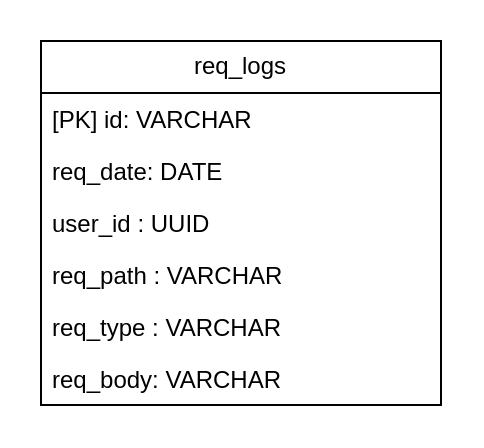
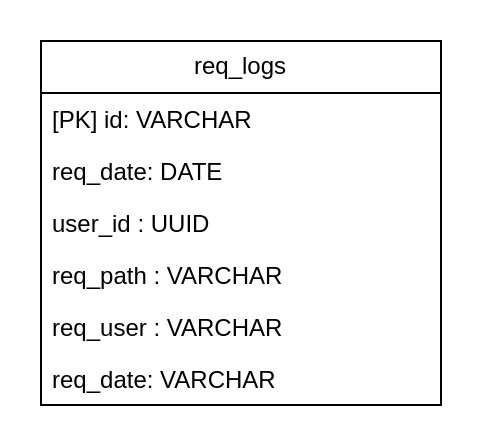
node "req_type : VARCHAR": label "req_type : VARCHAR" -> "req_user : VARCHAR"
node "req_body: VARCHAR": label "req_body: VARCHAR" -> "req_date: VARCHAR"
